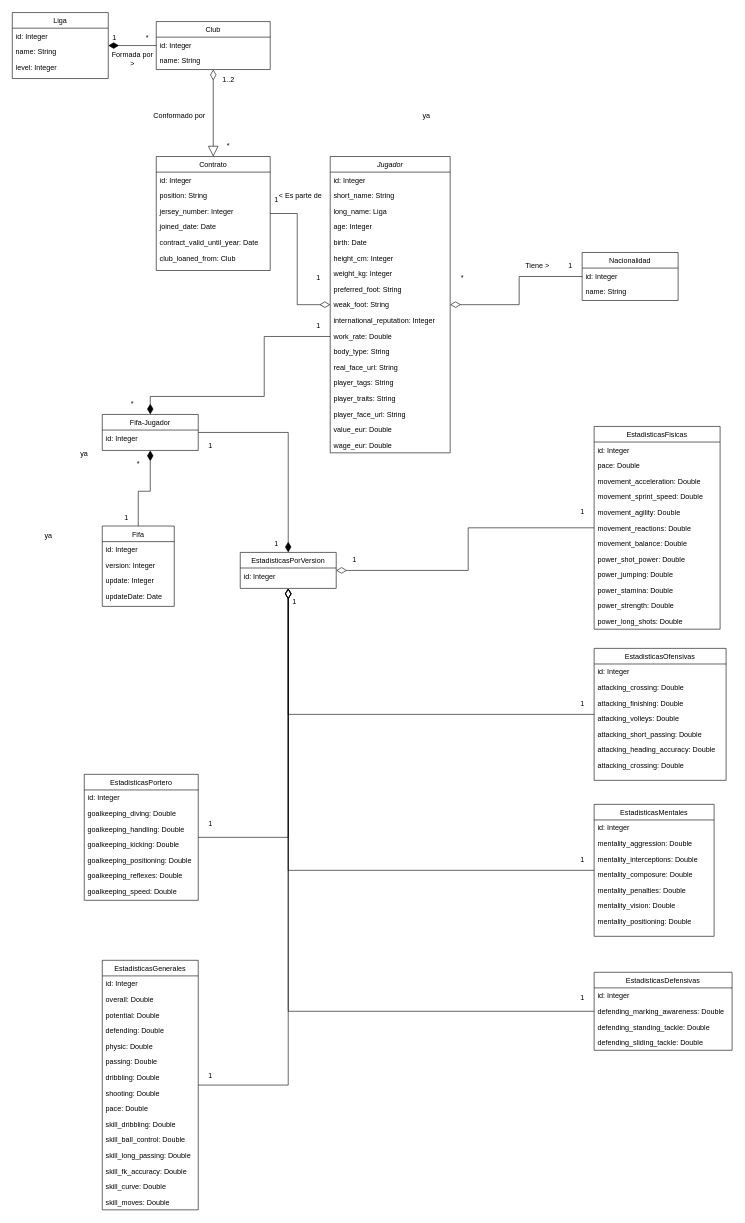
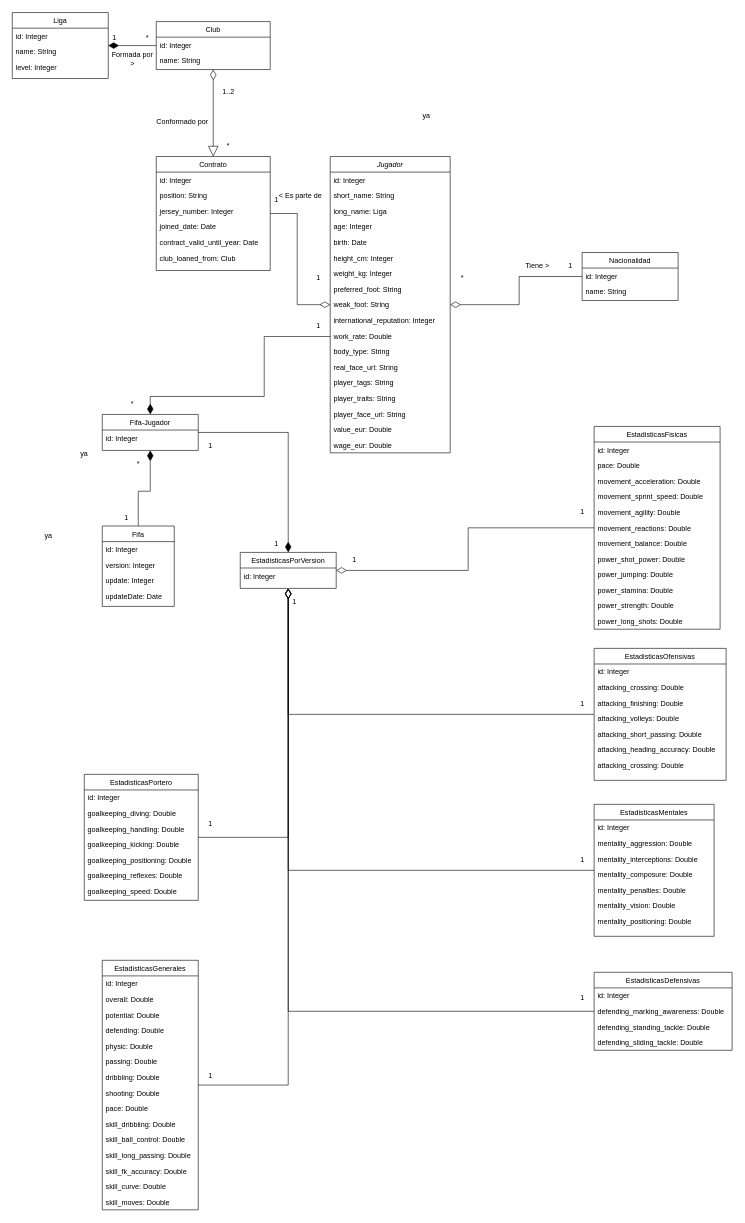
node "1..2": moved (228, 80) -> (228, 92)
node "Conformado por": moved (180, 116) -> (183, 122)
